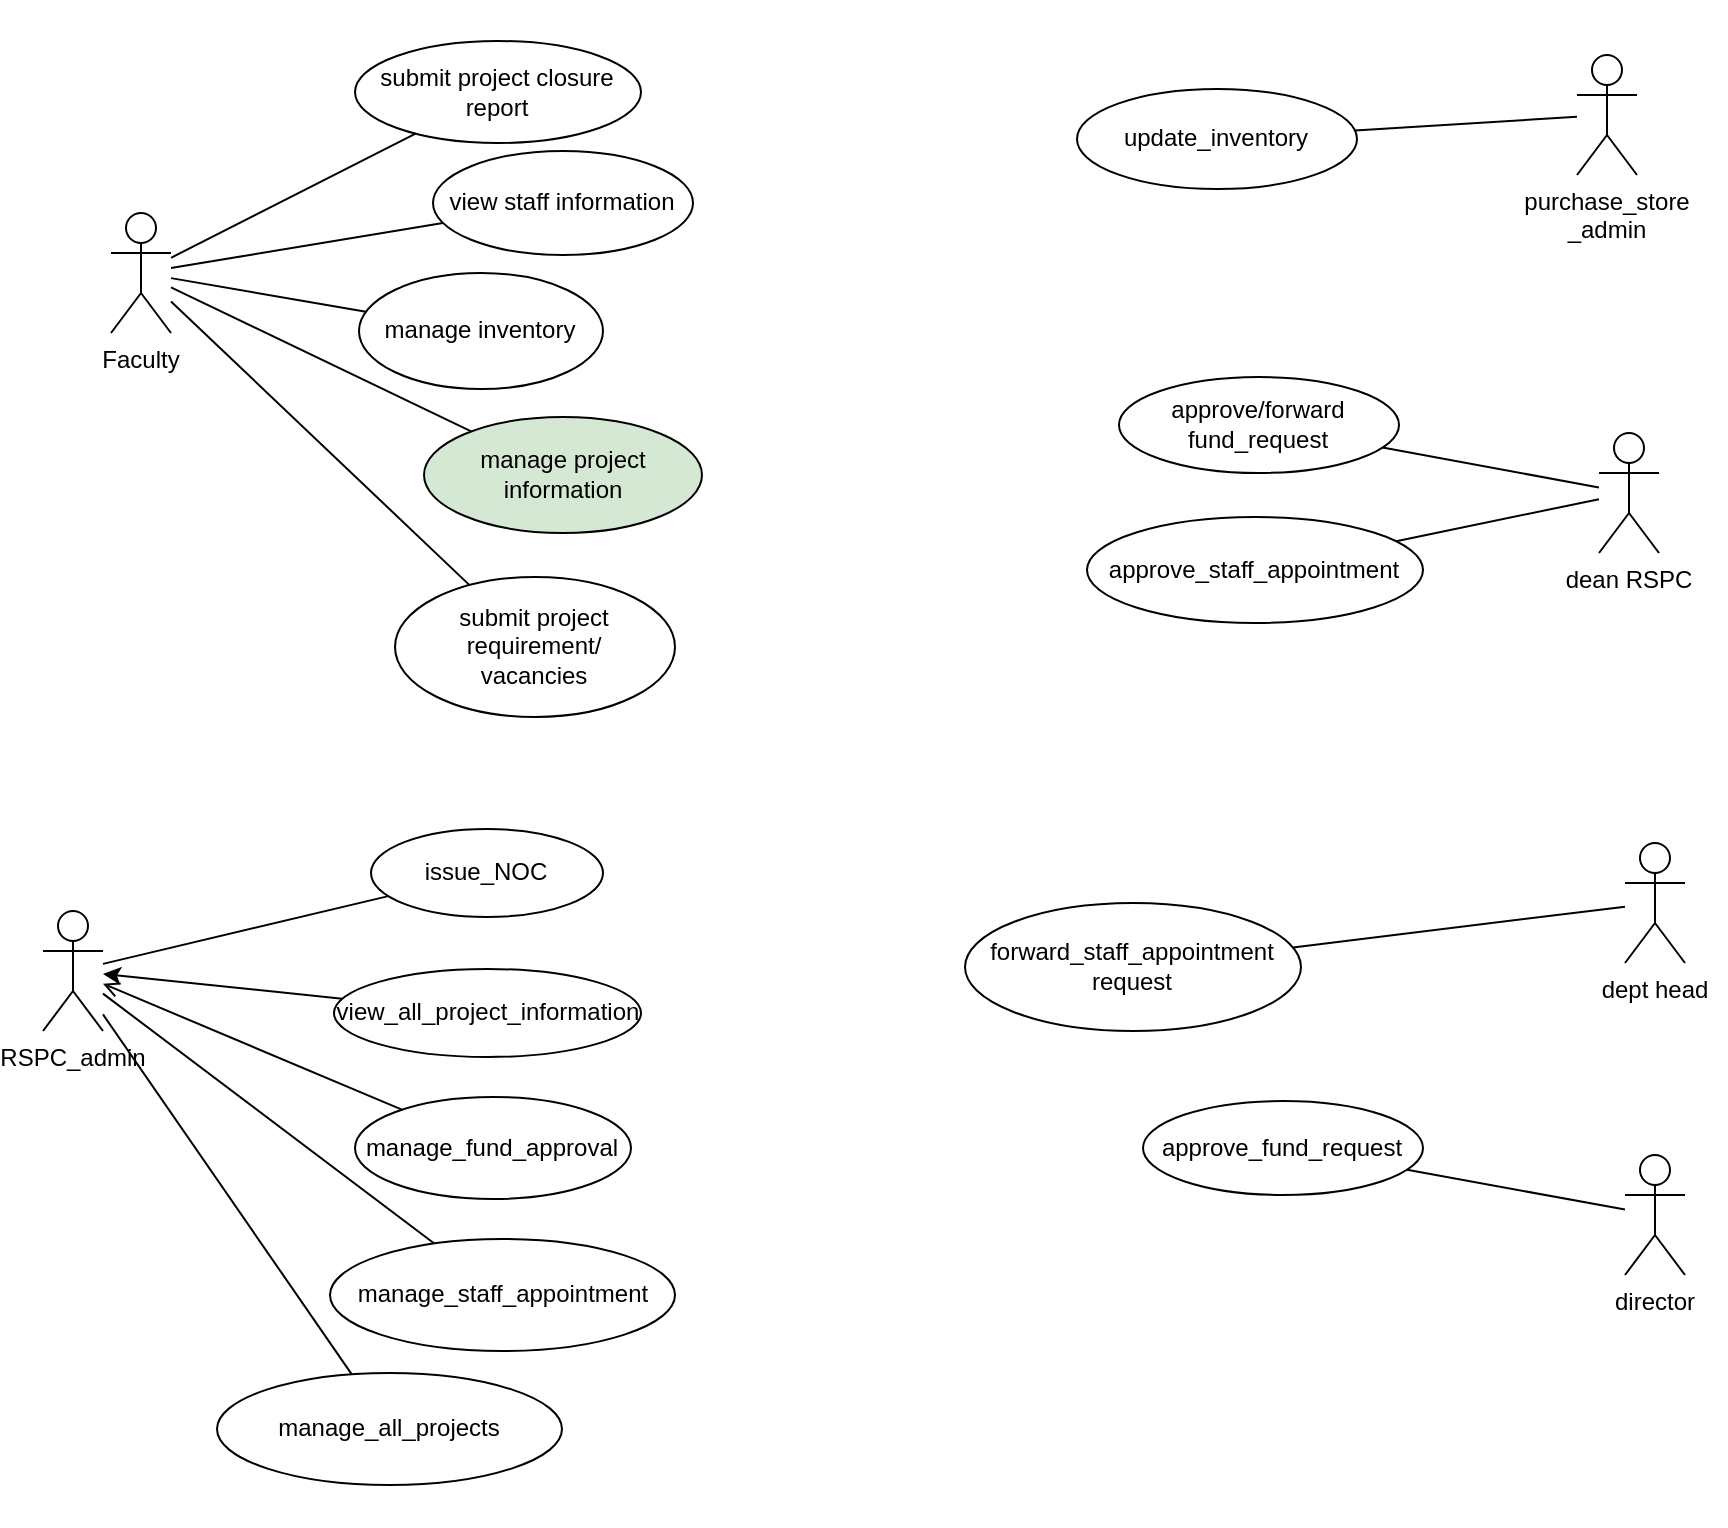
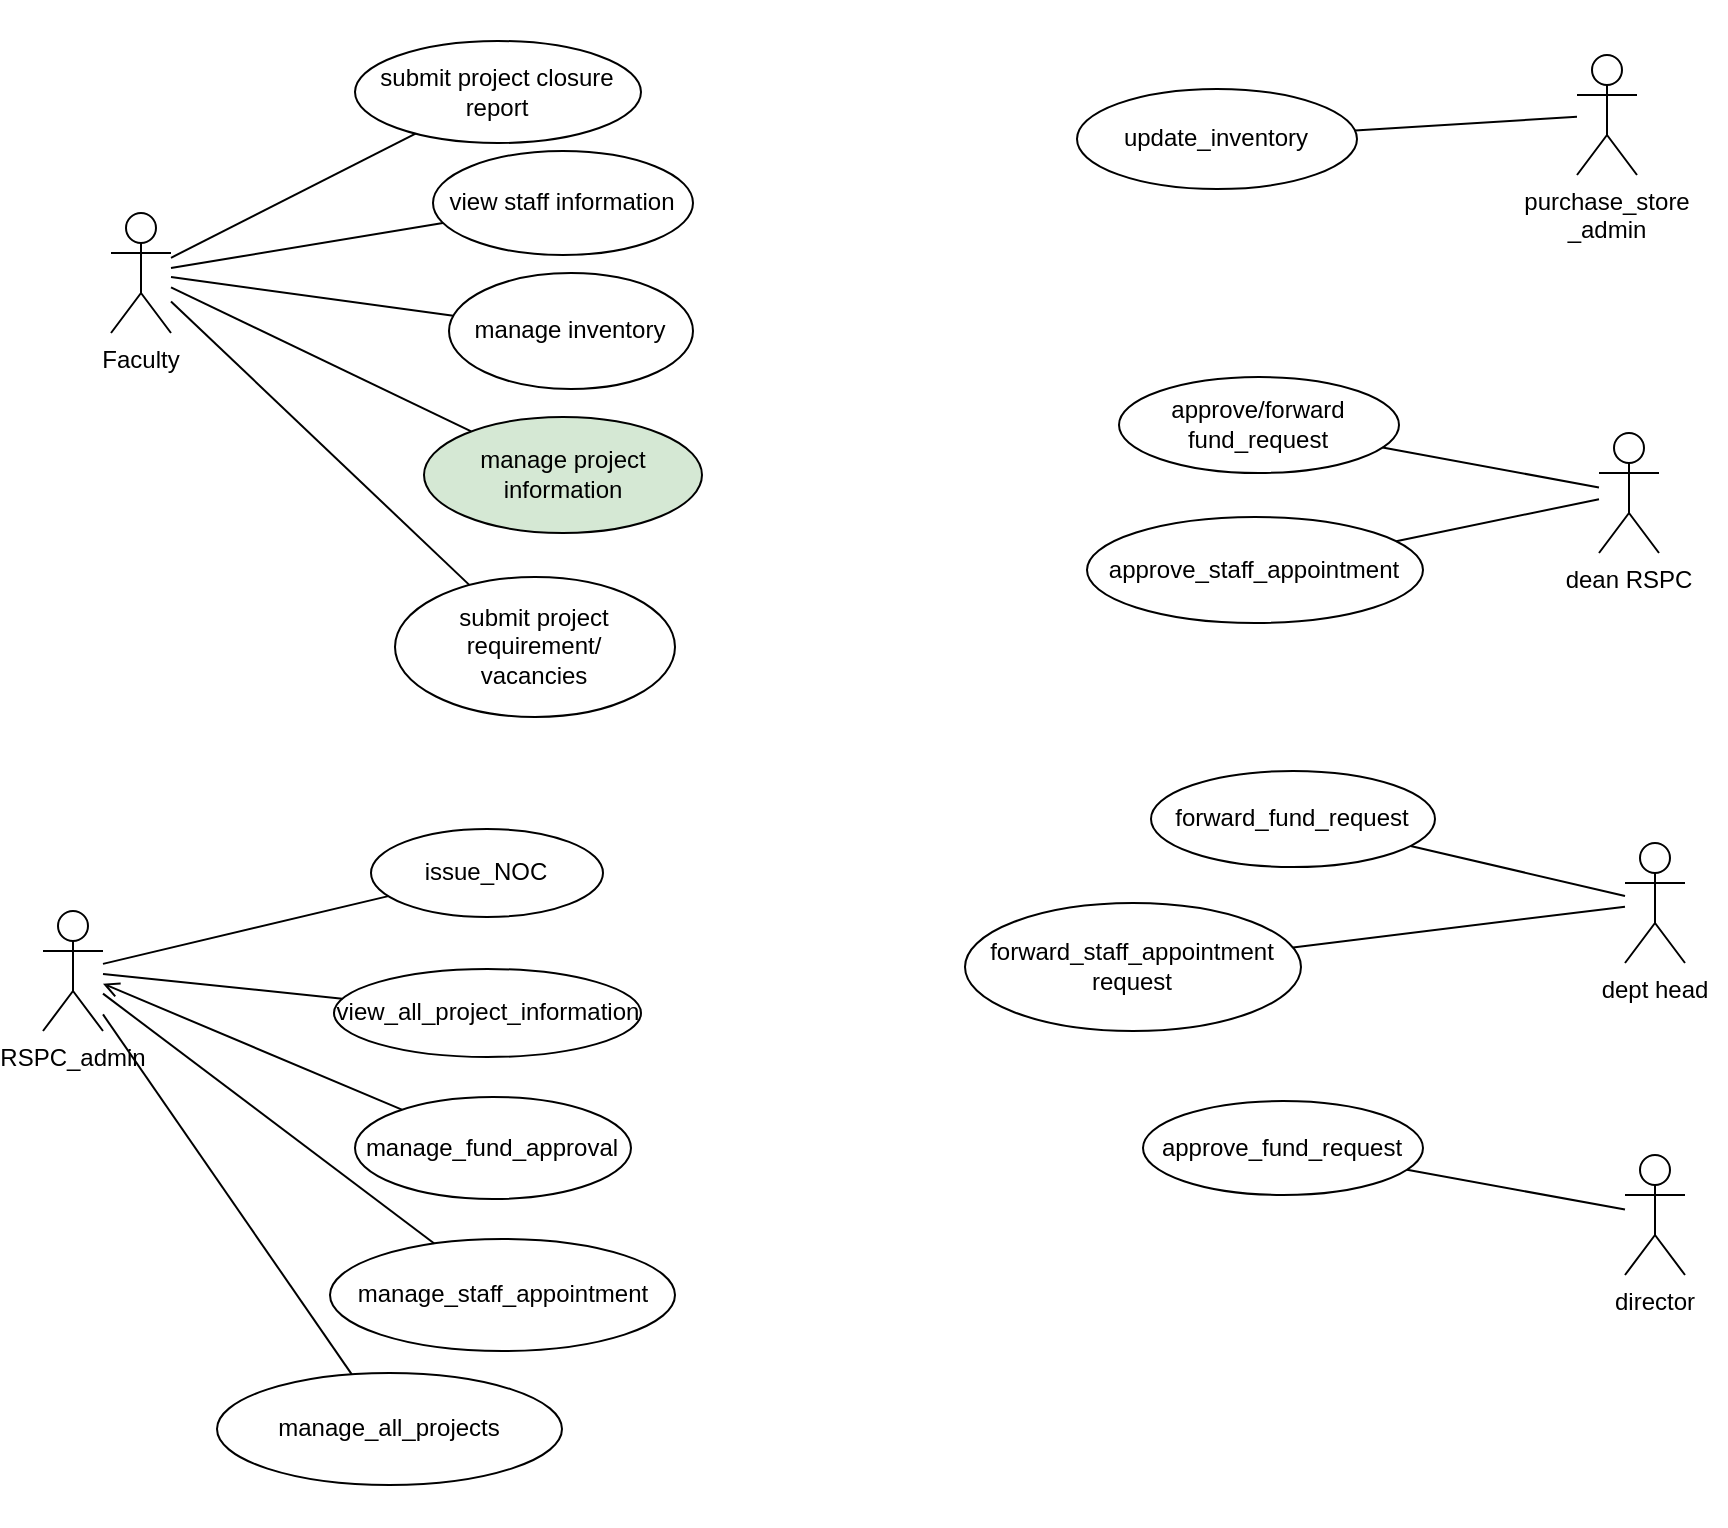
node "manage inventory": moved (481, 331) -> (571, 331)
node "forward_fund_request": added
edge "forward_fund_request" -- "dept head": added
edge "view_all_project_information" -> "RSPC_admin": arrowhead classic -> none
